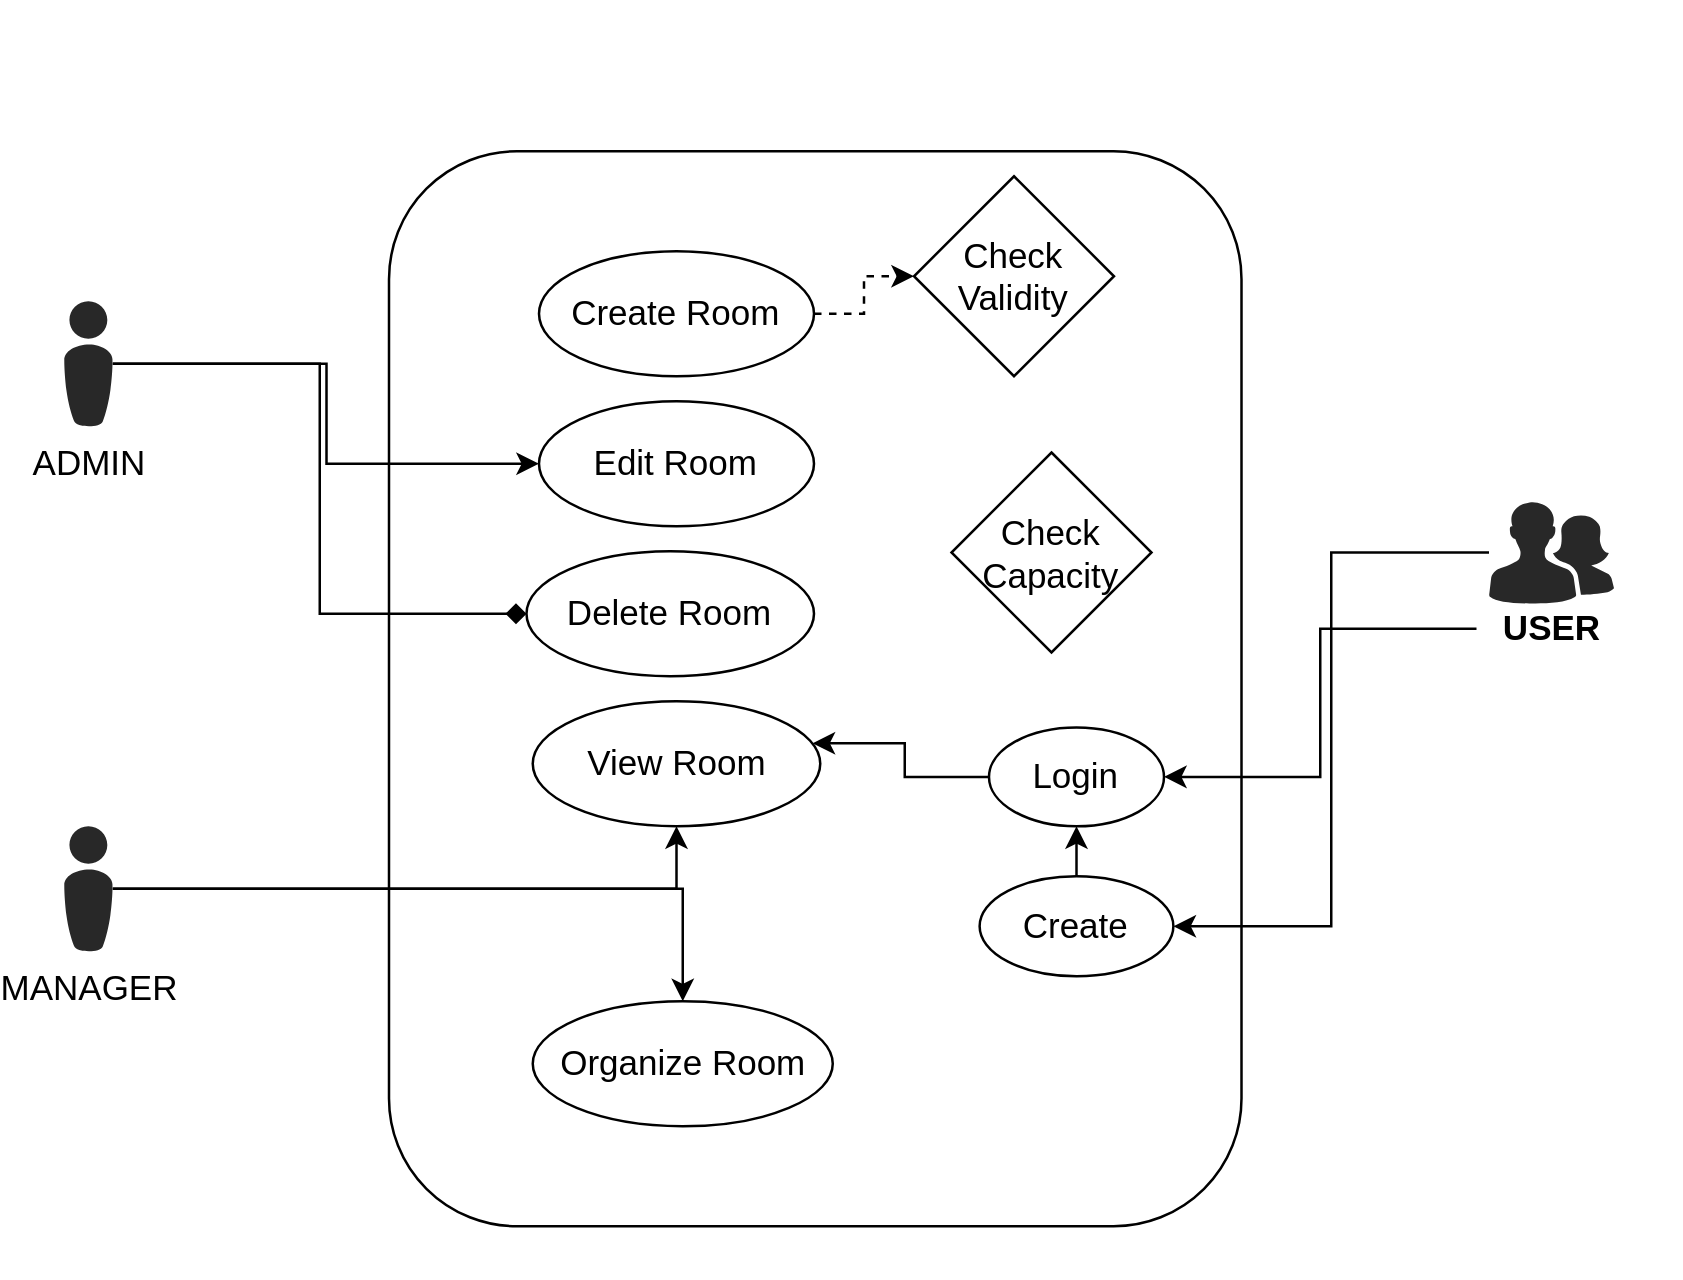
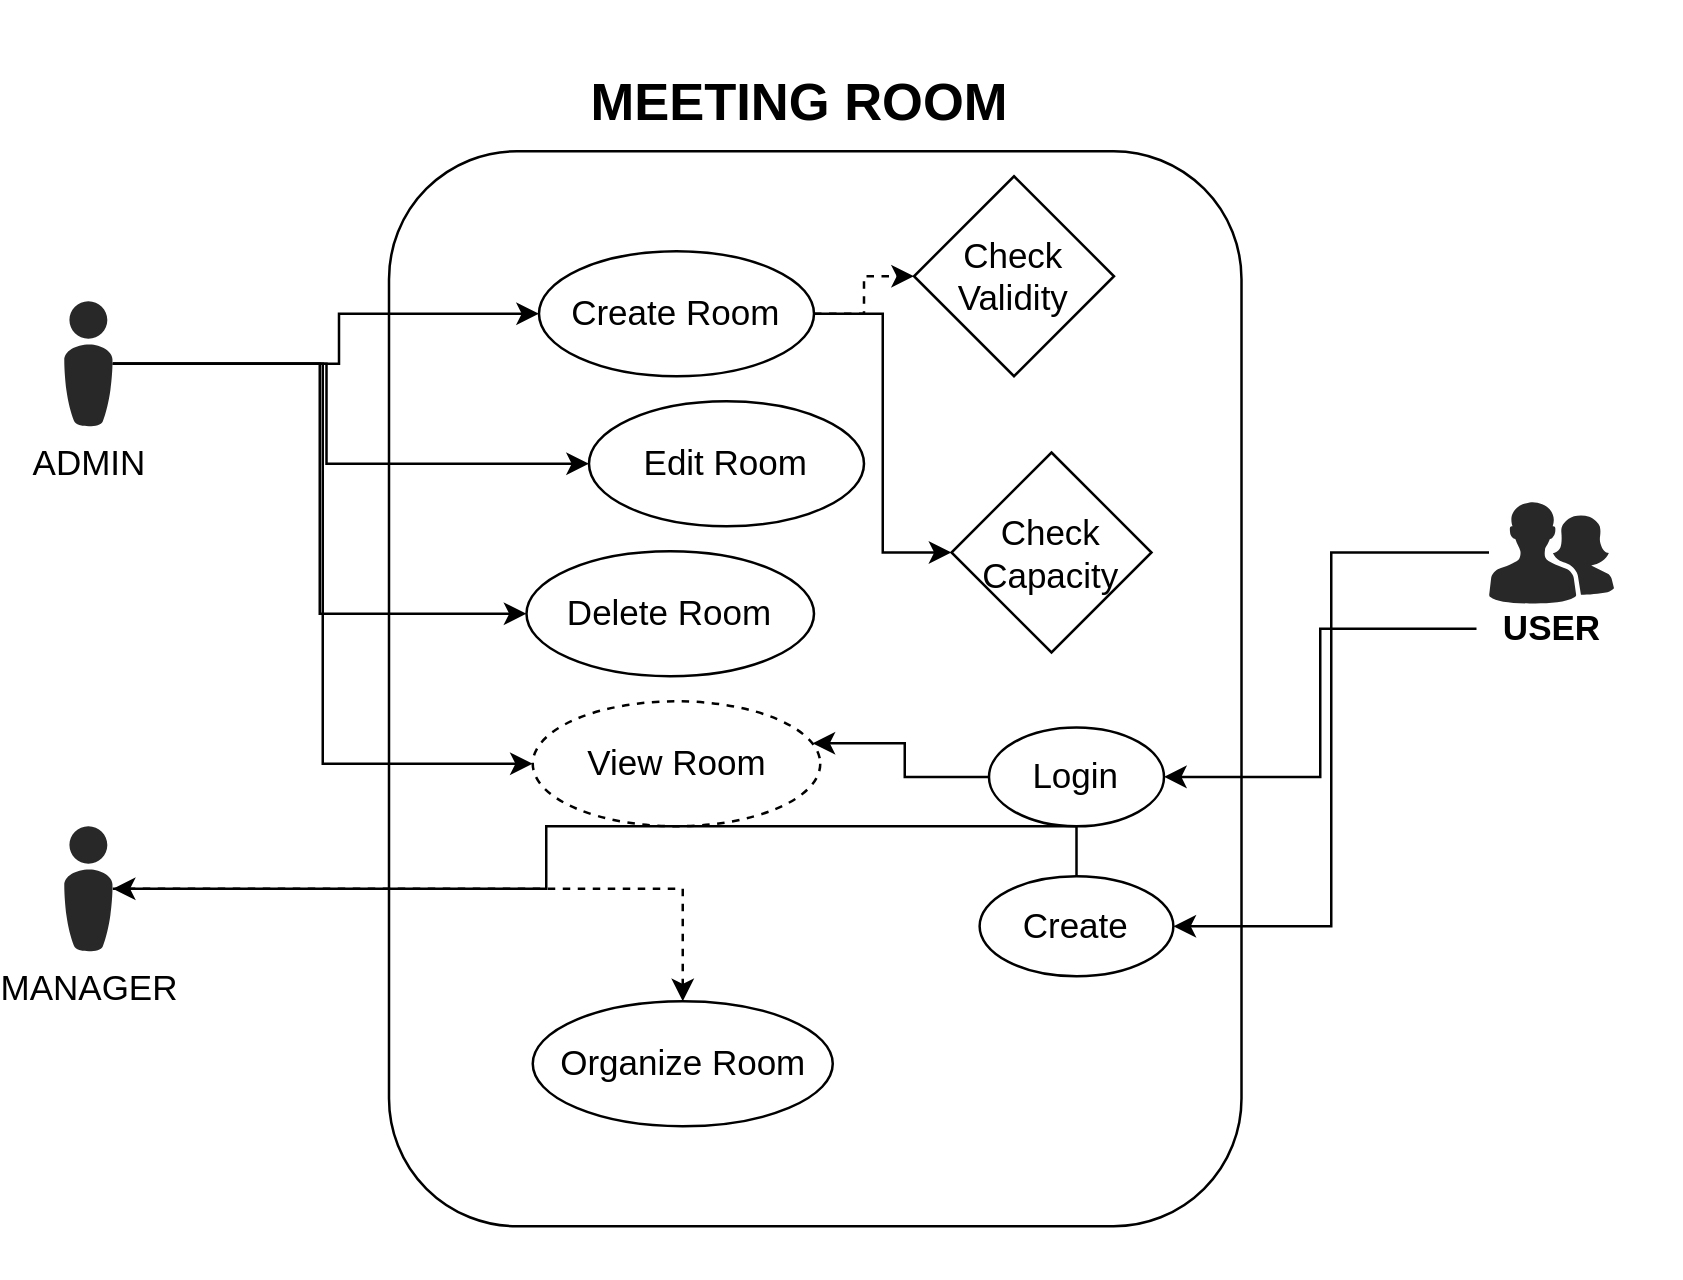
node "MEETING ROOM": added
edge "ADMIN" -> "Create Room": added
edge "Create Room" -> "Check Capacity": added
node "Edit Room": moved (676, 464) -> (726, 464)
edge "ADMIN" -> "Delete Room": arrowhead diamond -> classic
edge "ADMIN" -> "View Room": added
node "View Room": style solid -> dashed
edge "Create" -> "Login": now "Create" -> "MANAGER"
edge "MANAGER" -> "View Room": removed
edge "MANAGER" -> "Organize Room": style solid -> dashed
